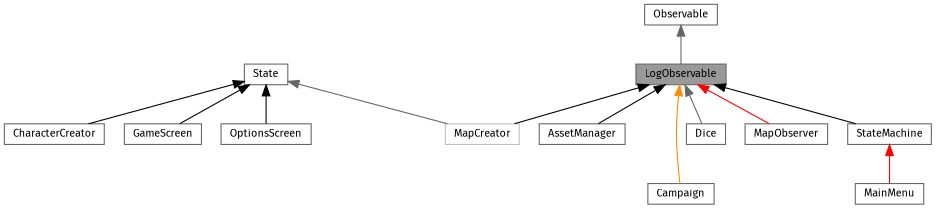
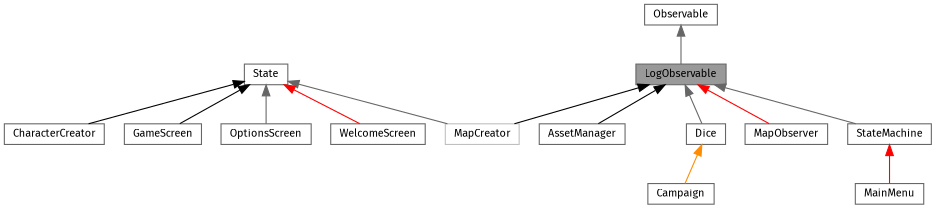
edge "StateMachine" -> "LogObservable": color black -> gray40
edge "OptionsScreen" -> "State": color black -> gray40
node "WelcomeScreen": added
edge "Campaign" -> "LogObservable": now "Campaign" -> "Dice"
